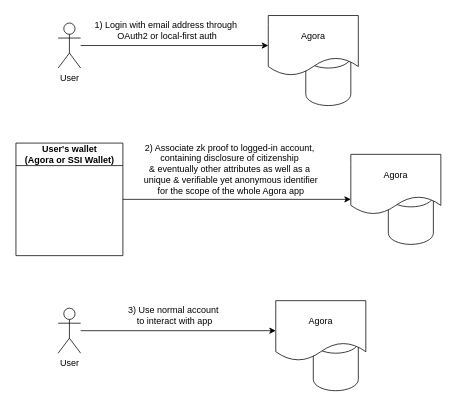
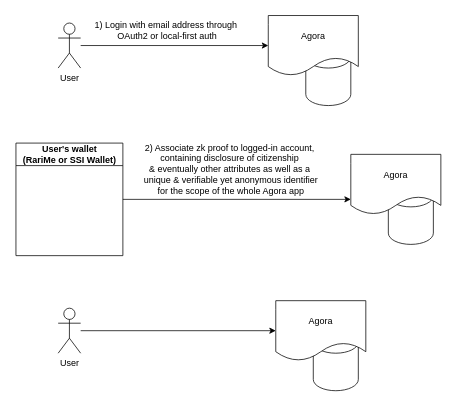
node "User's wallet (Agora or SSI Wallet)": label "User's wallet (Agora or SSI Wallet)" -> "User's wallet (RariMe or SSI Wallet)"
node "3) Use normal account to interact with app": removed
